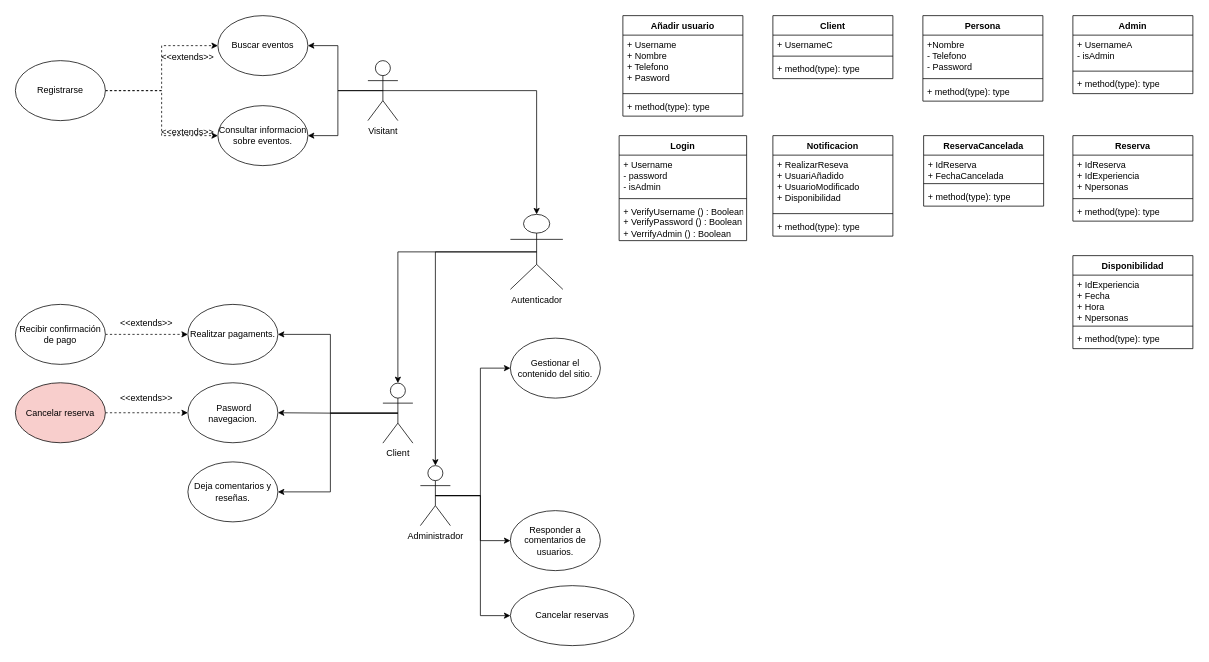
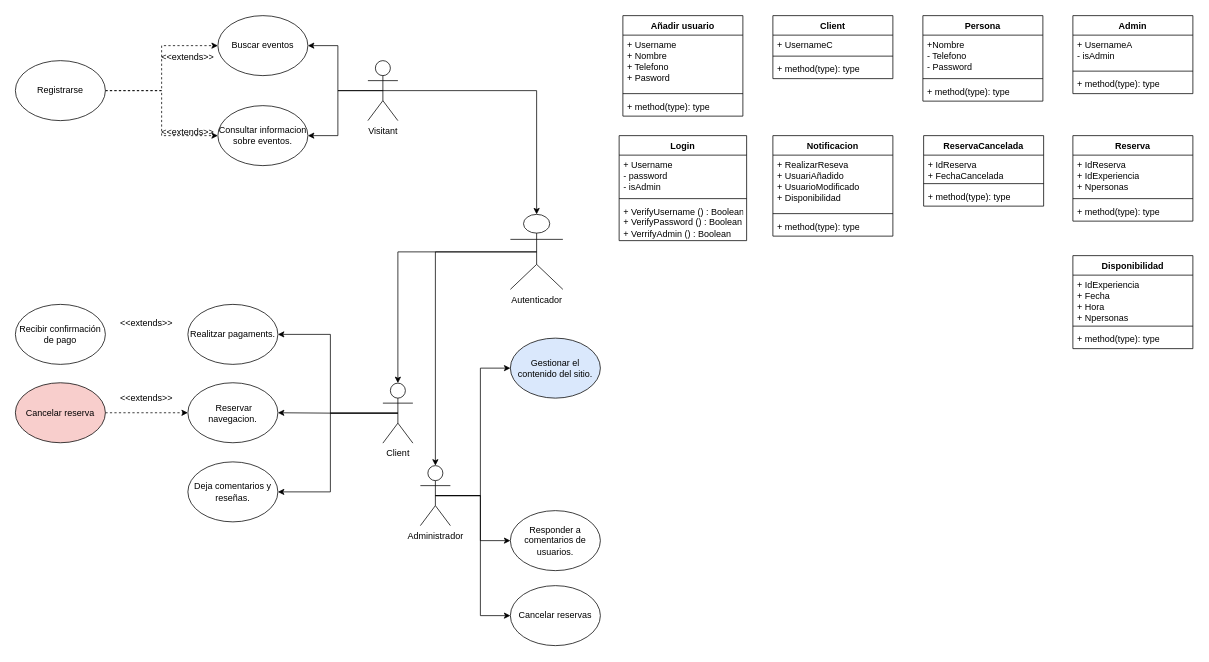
edge "Recibir confirmación de pago" -> "Realitzar pagaments.": removed
node "Gestionar el contenido del sitio.": fillcolor #ffffff -> #dae8fc
node "Pasword navegacion.": label "Pasword navegacion." -> "Reservar navegacion."
node "Cancelar reservas": size 124x60 -> 90x60
